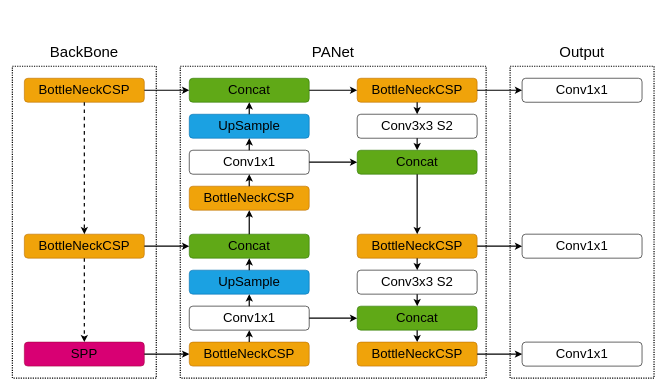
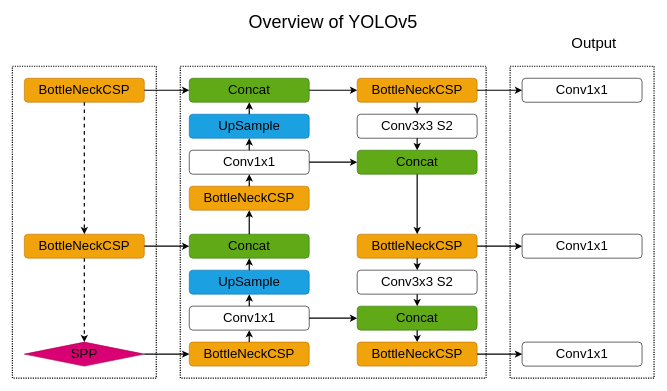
node "Overview of YOLOv5": added
node "BackBone": removed
node "PANet": removed
node "Output": moved (582, 51) -> (594, 42)
node "SPP": shape rounded rectangle -> diamond
